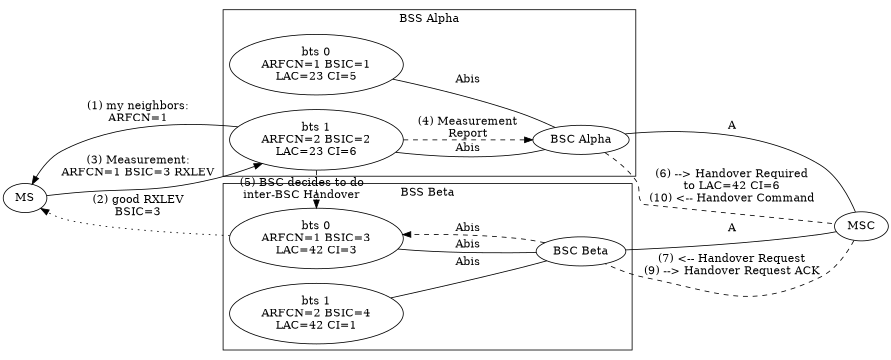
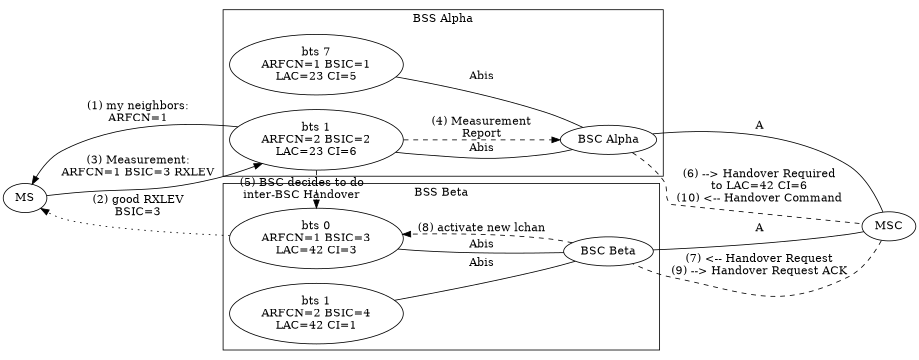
node "bts 0 ARFCN=1 BSIC=1 LAC=23 CI=5": label "bts 0 ARFCN=1 BSIC=1 LAC=23 CI=5" -> "bts 7 ARFCN=1 BSIC=1 LAC=23 CI=5"
edge "BSC Beta" -> "bts 0 ARFCN=1 BSIC=3 LAC=42 CI=3": label "Abis" -> "(8) activate new lchan"
